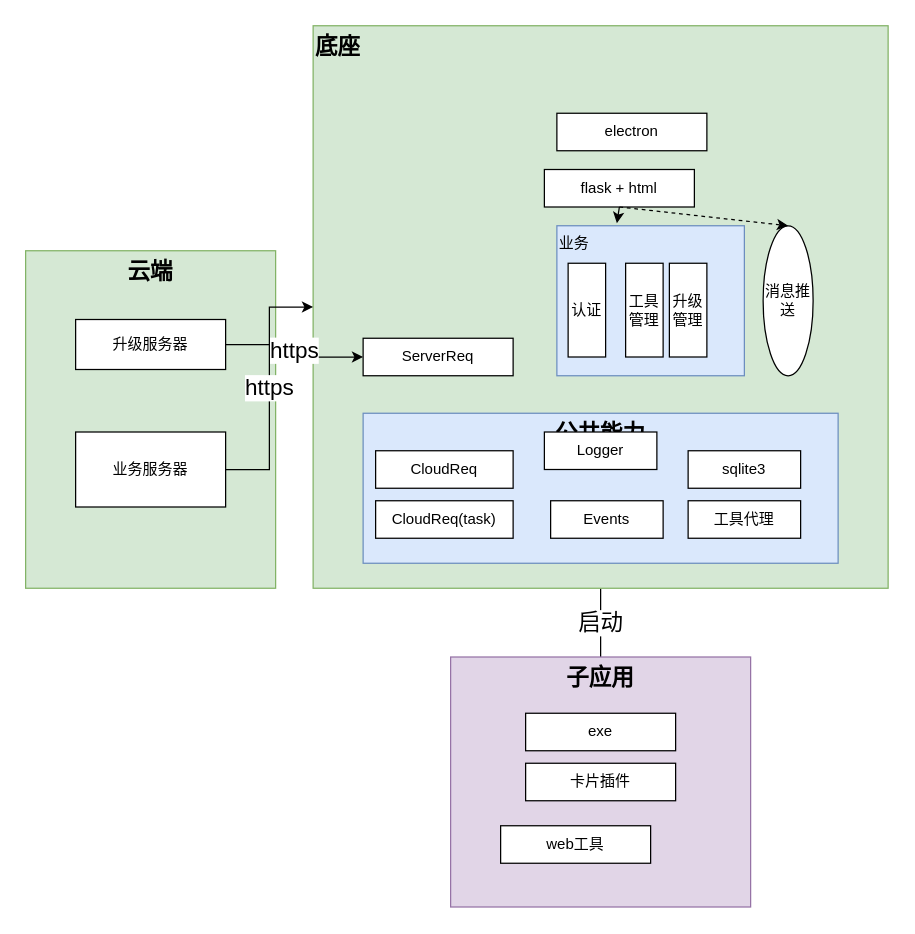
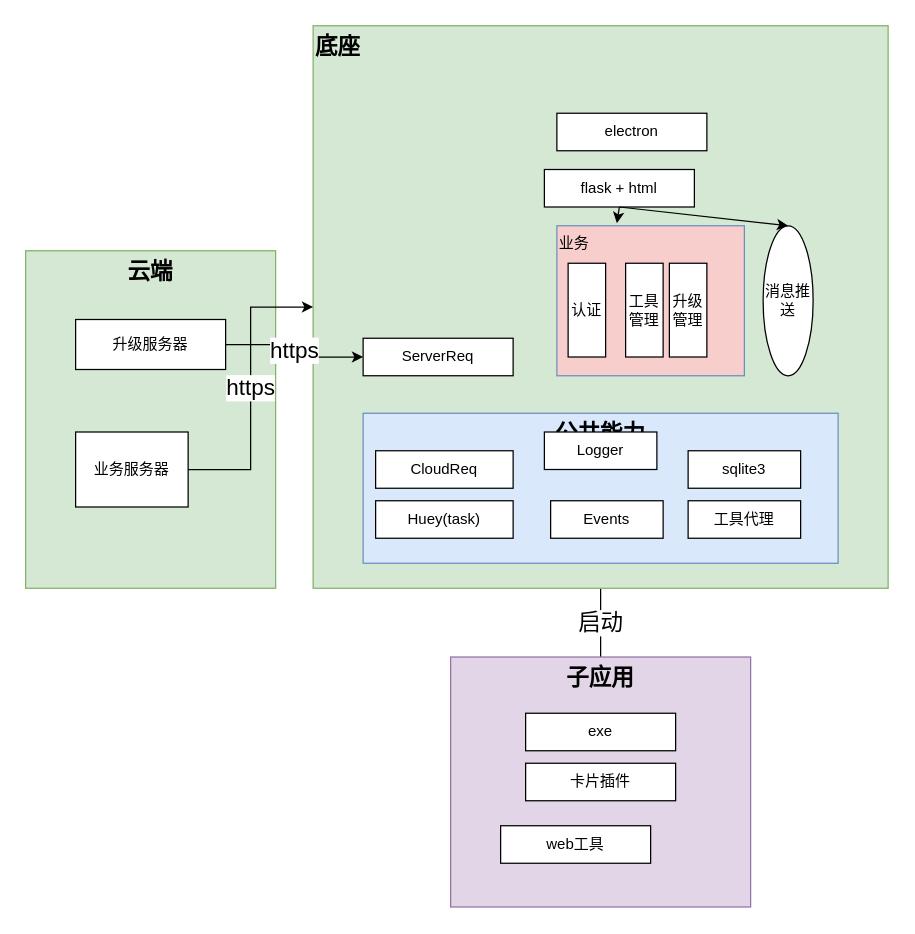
edge "flask + html" -> "消息推送": style dashed -> solid
node "业务": fillcolor #dae8fc -> #f8cecc
node "业务服务器": size 150x75 -> 113x75
node "CloudReq(task)": label "CloudReq(task)" -> "Huey(task)"
